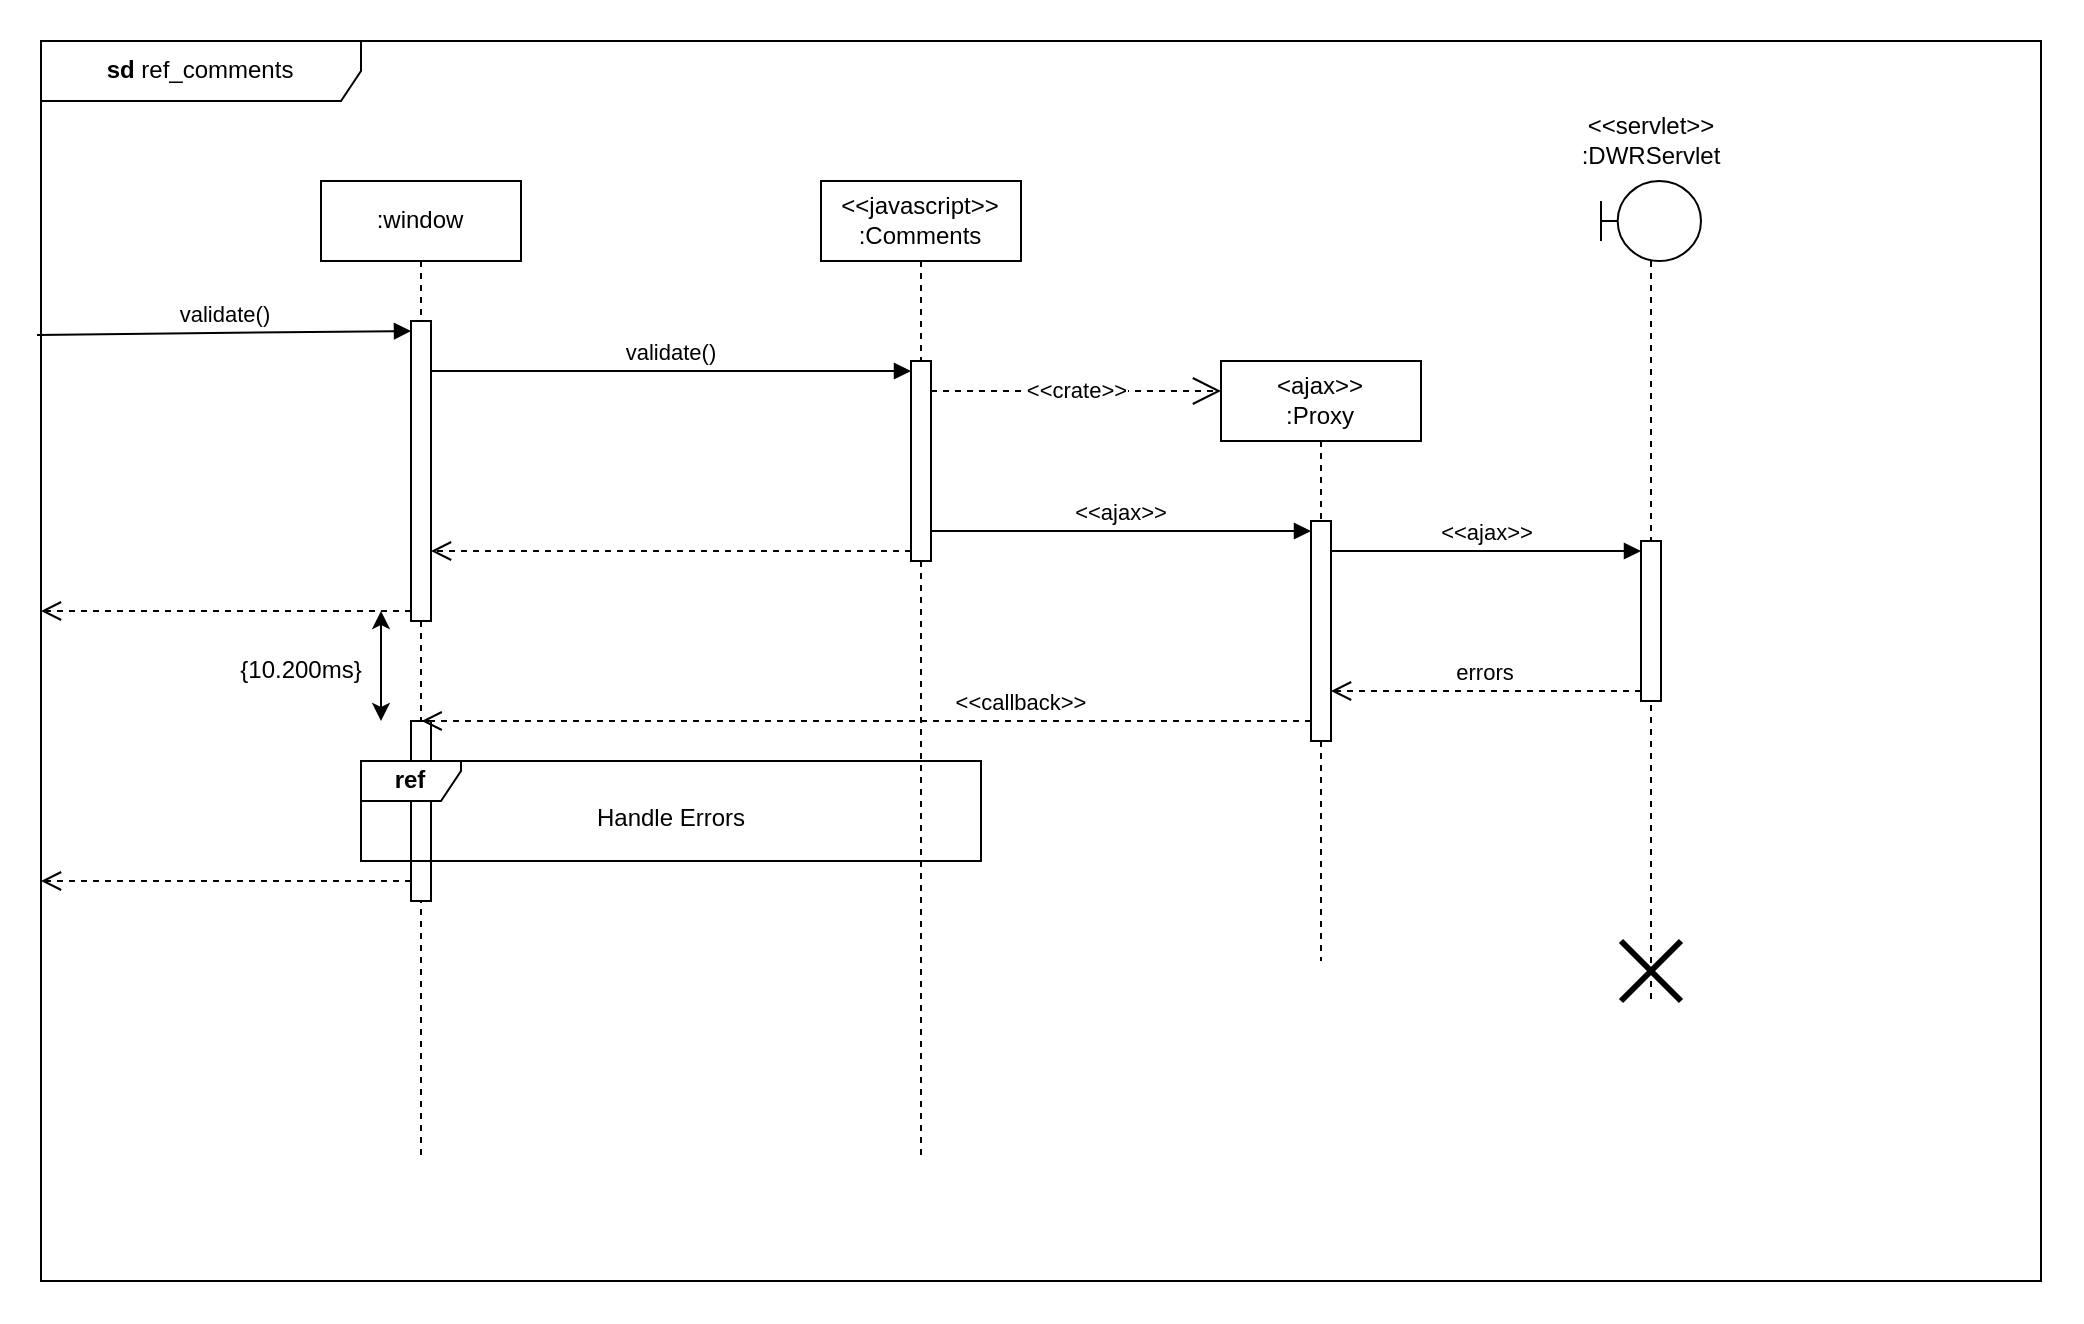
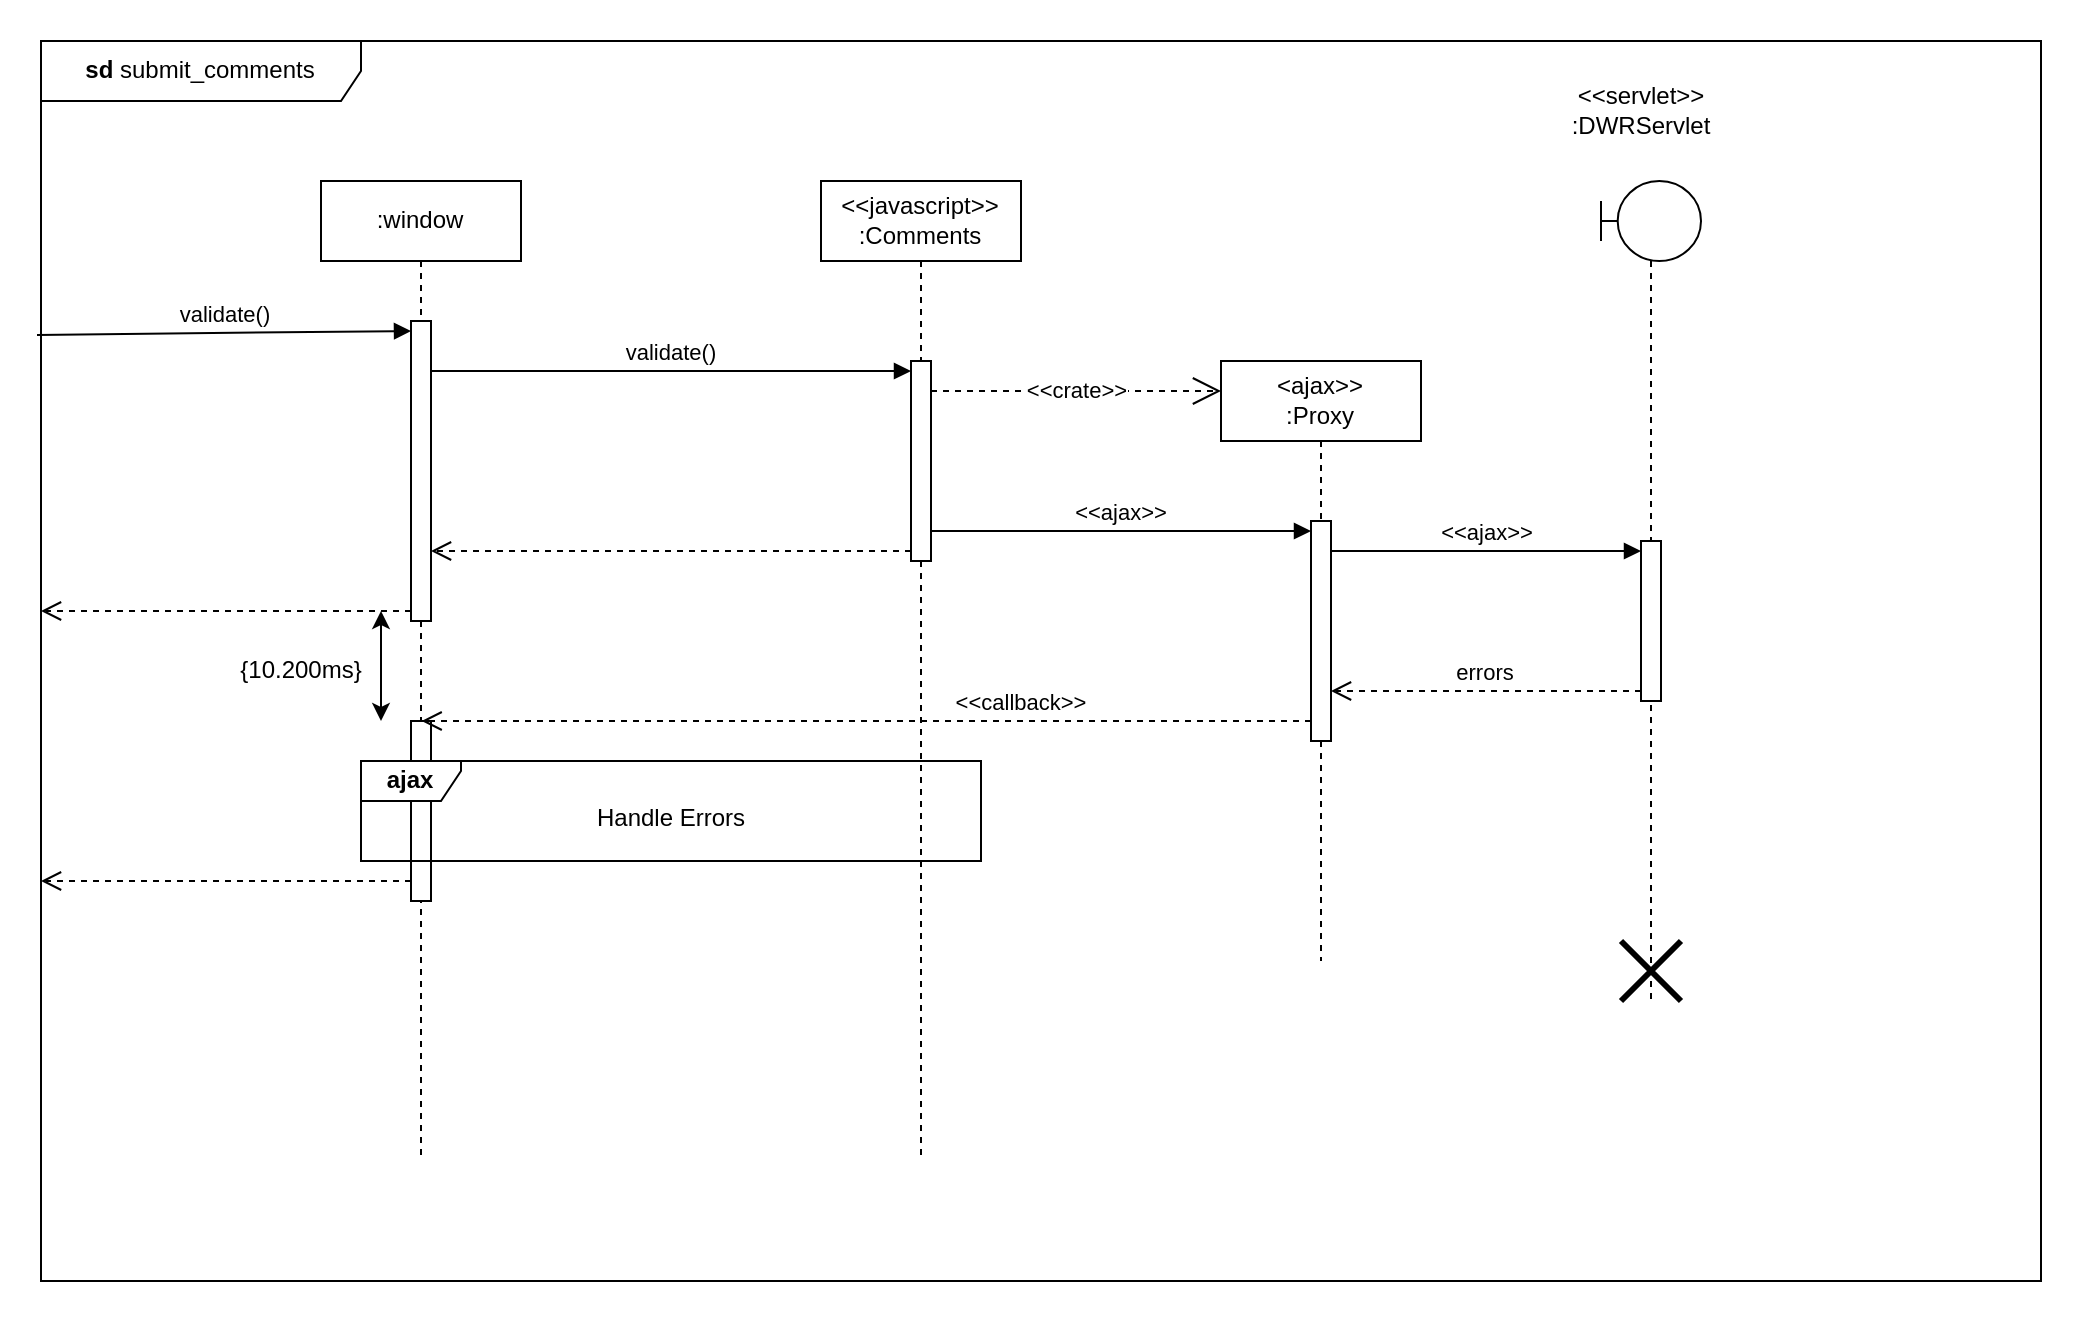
node "sd ref_comments": label "sd ref_comments" -> "sd submit_comments"
node "<<servlet>> :DWRServlet": moved (1651, 141) -> (1641, 111)
node "ref": label "ref" -> "ajax"
